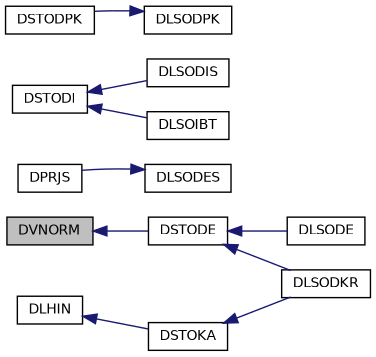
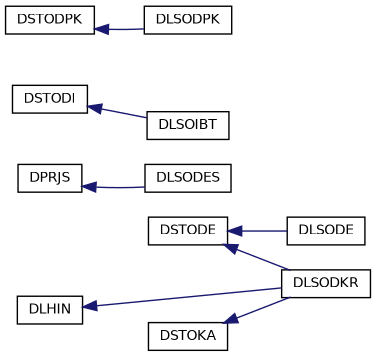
edge "DSTODPK" -> "DLSODPK": reversed
node "DLSODIS": removed
edge "DPRJS" -> "DLSODES": reversed
node "DVNORM": removed
edge "DSTOKA" -> "DLHIN": now "DLSODKR" -> "DLHIN"
